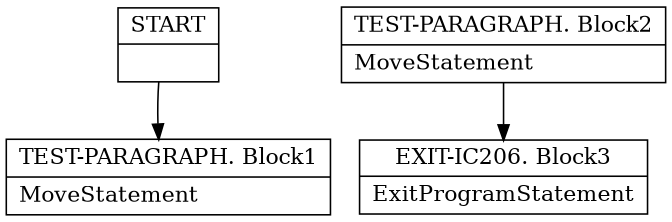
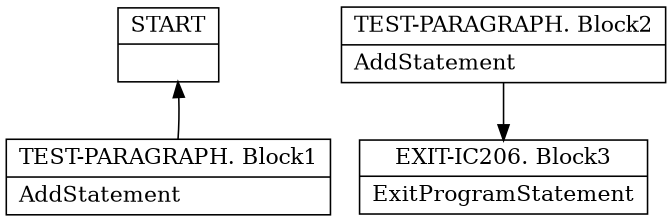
node "TEST-PARAGRAPH. Block2": text "MoveStatement" -> "AddStatement"
edge "START" -> "TEST-PARAGRAPH. Block1": reversed
node "TEST-PARAGRAPH. Block1": text "MoveStatement" -> "AddStatement"
